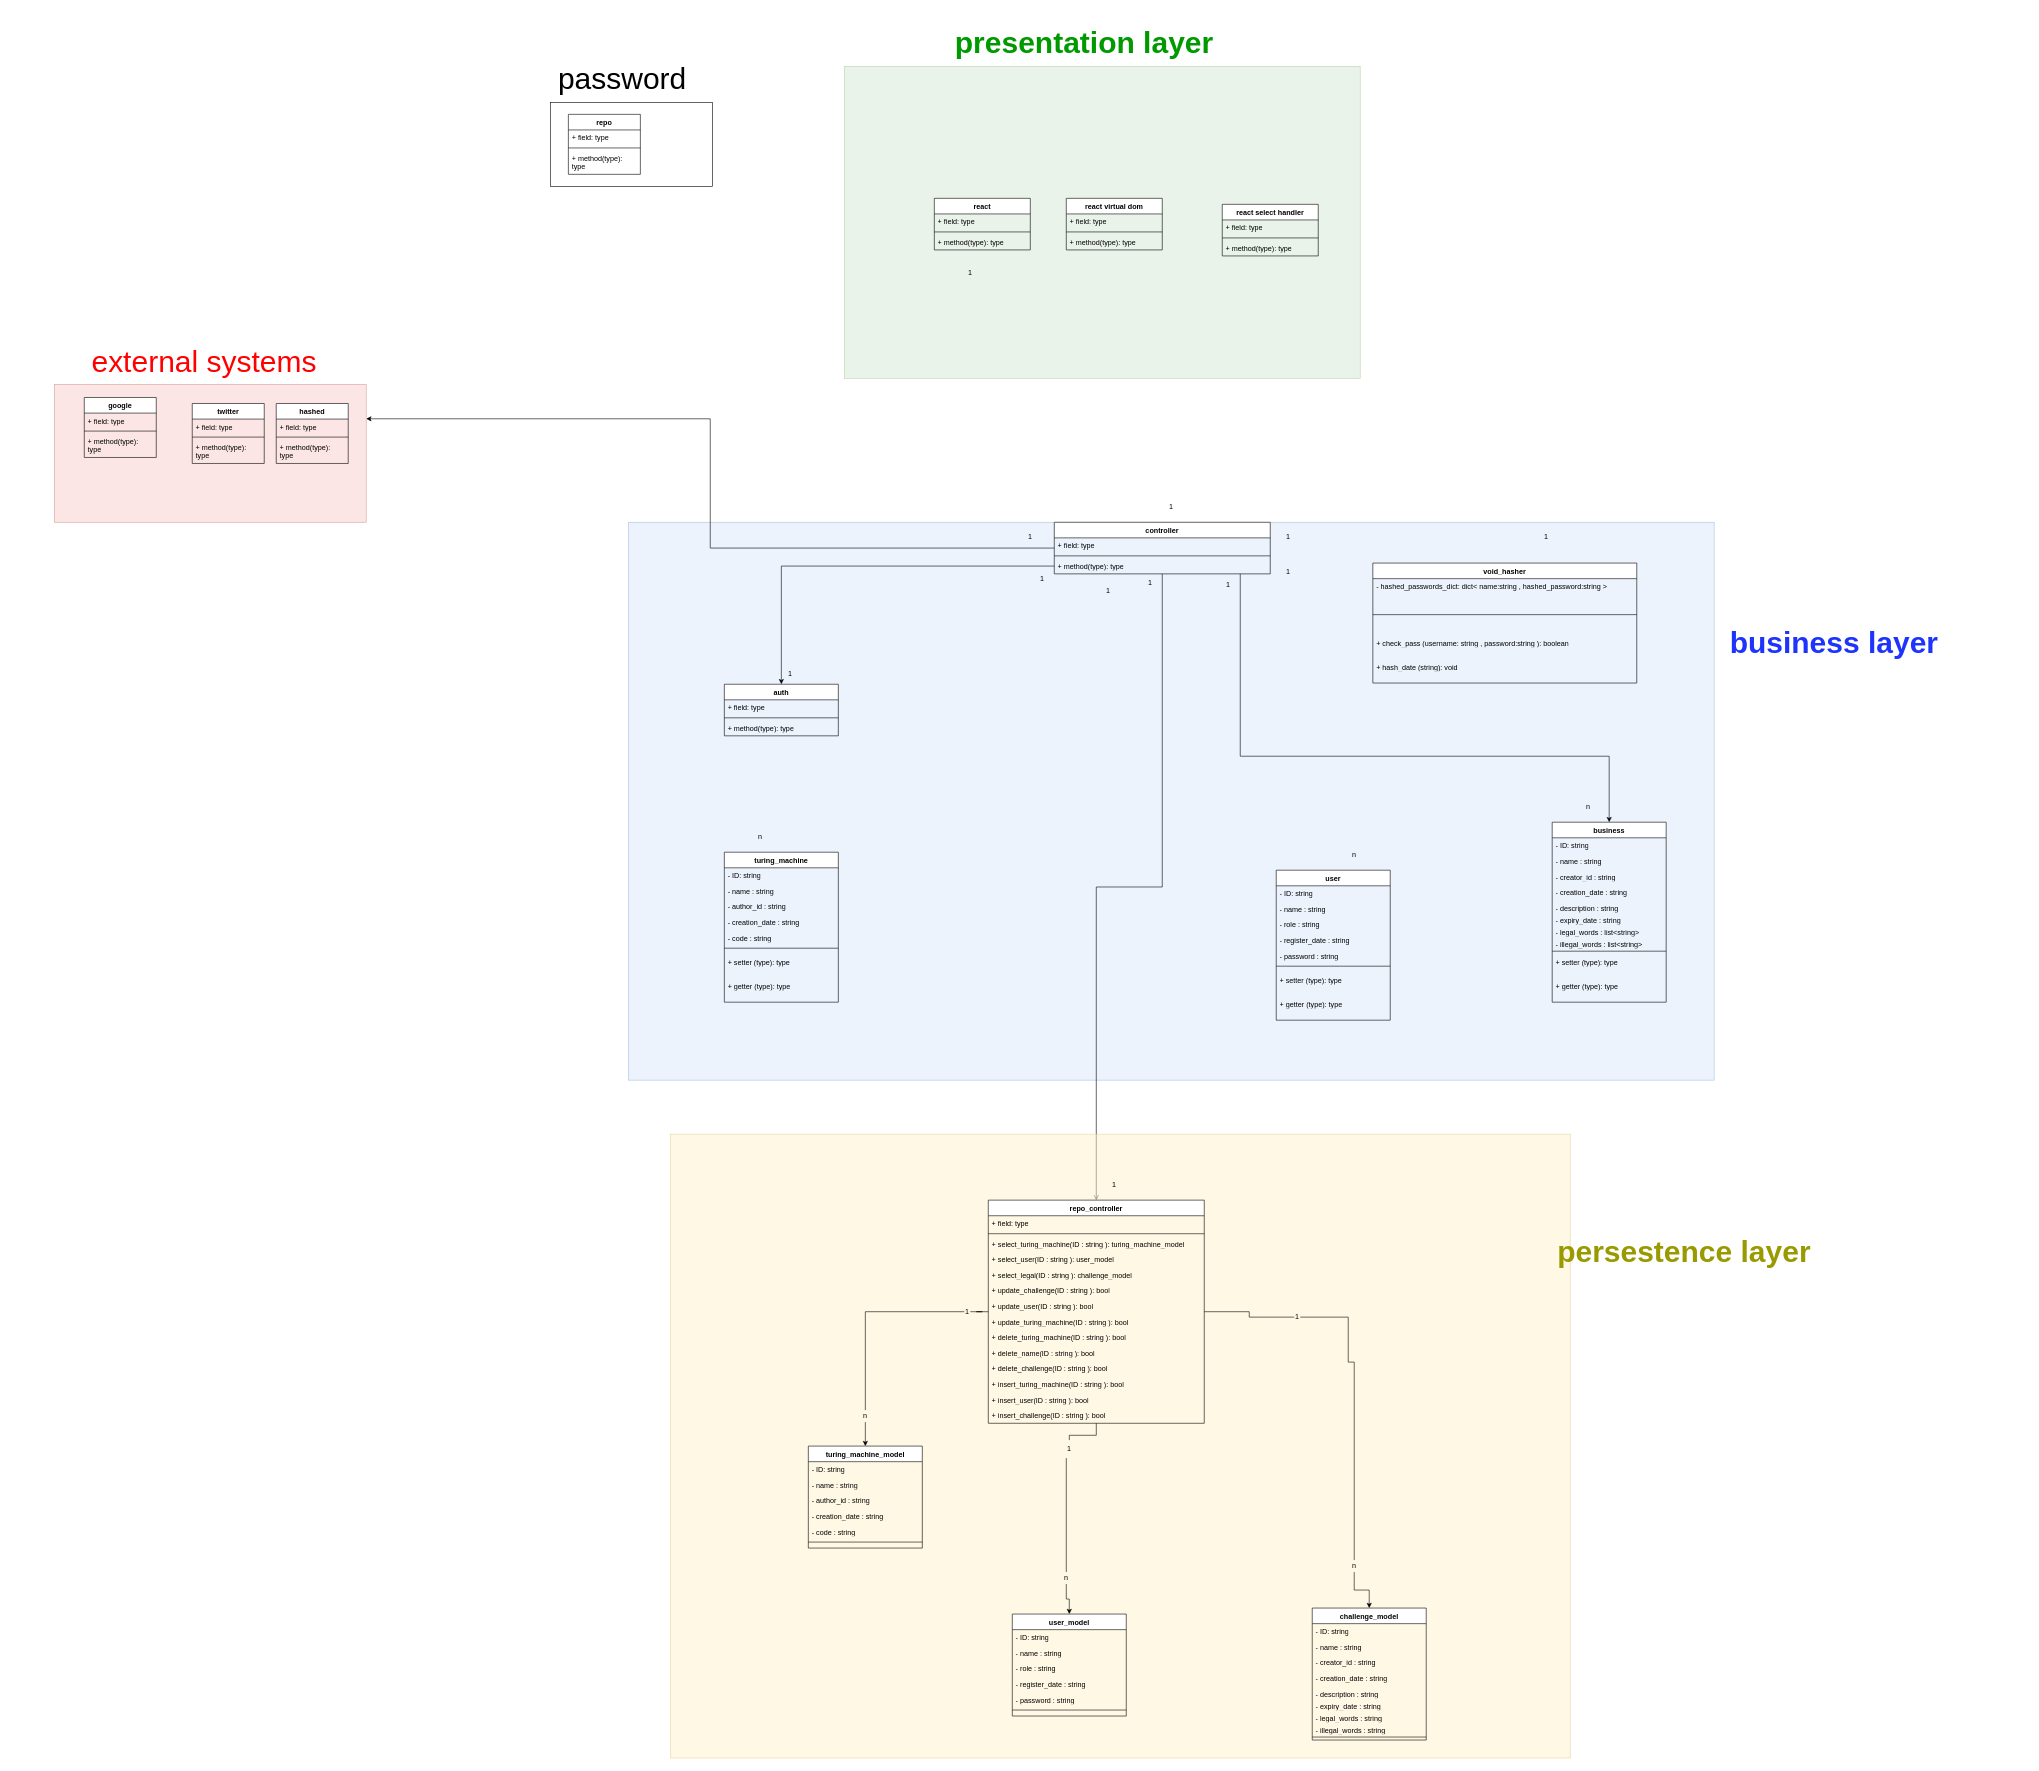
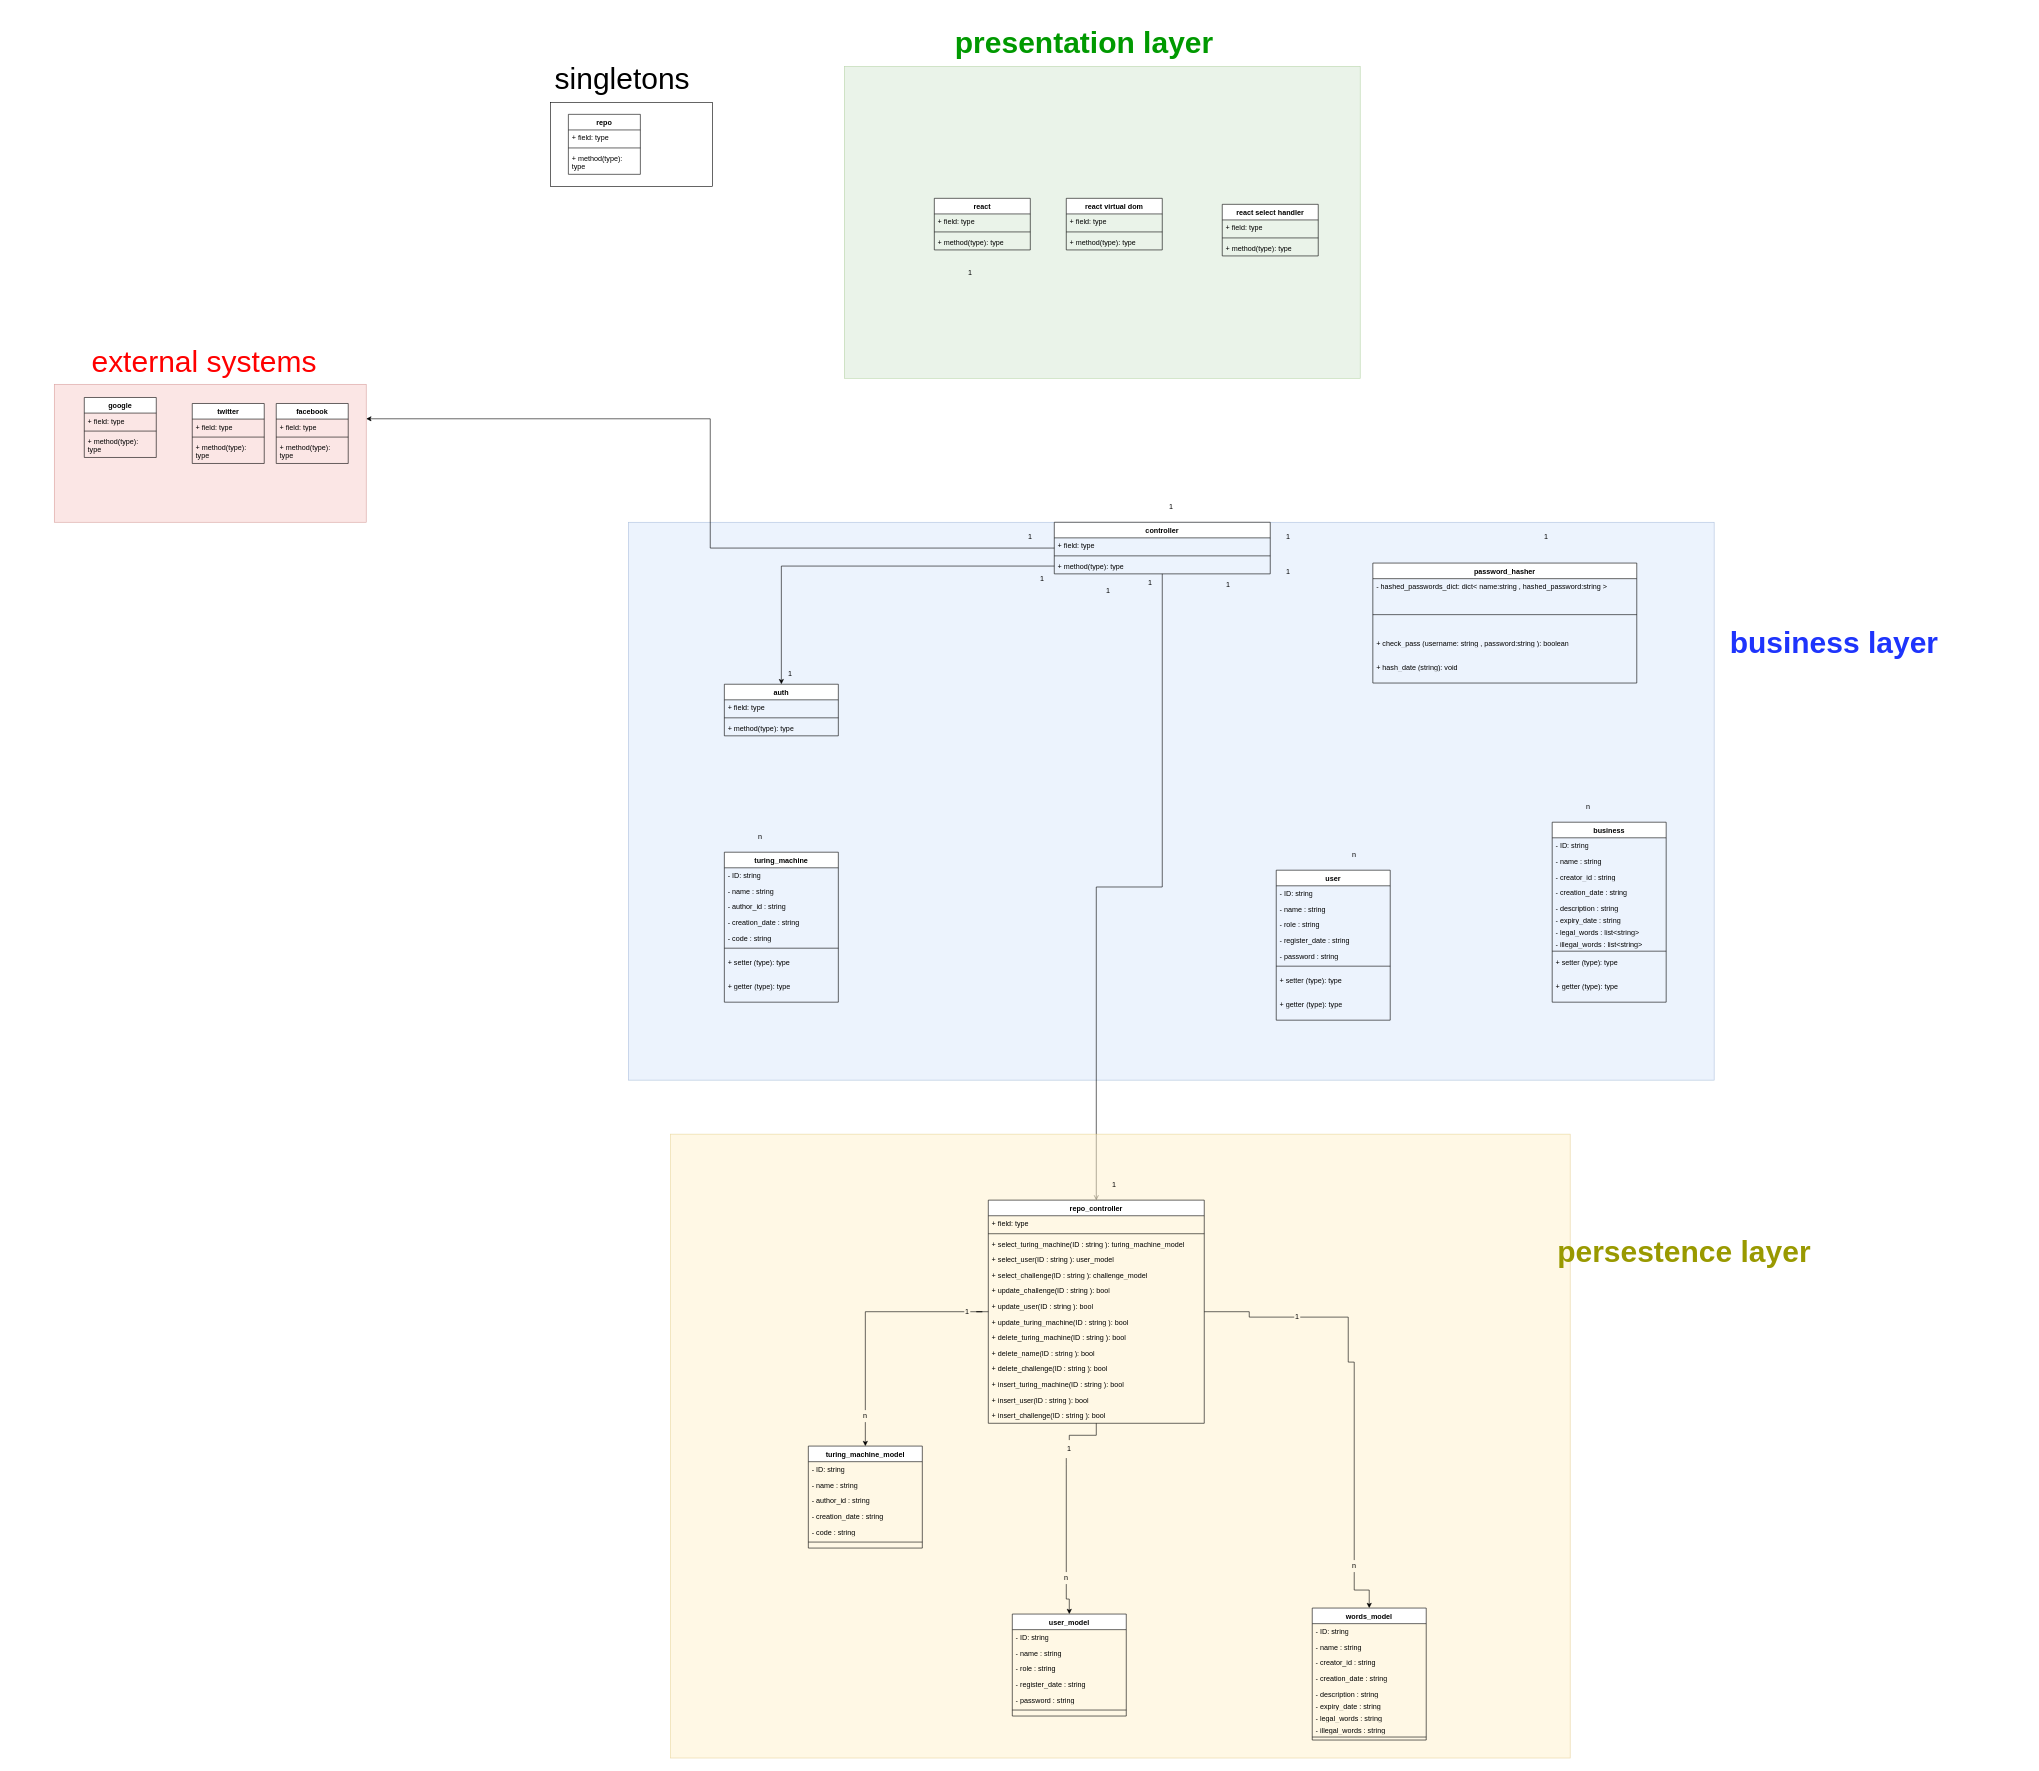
node "password": label "password" -> "singletons"
node "hashed": label "hashed" -> "facebook"
node "void_hasher": label "void_hasher" -> "password_hasher"
edge "controller" -> "business": removed
node "+ select_legal(ID : string ): challenge_model": label "+ select_legal(ID : string ): challenge_model" -> "+ select_challenge(ID : string ): challenge_model"
node "challenge_model": label "challenge_model" -> "words_model"
